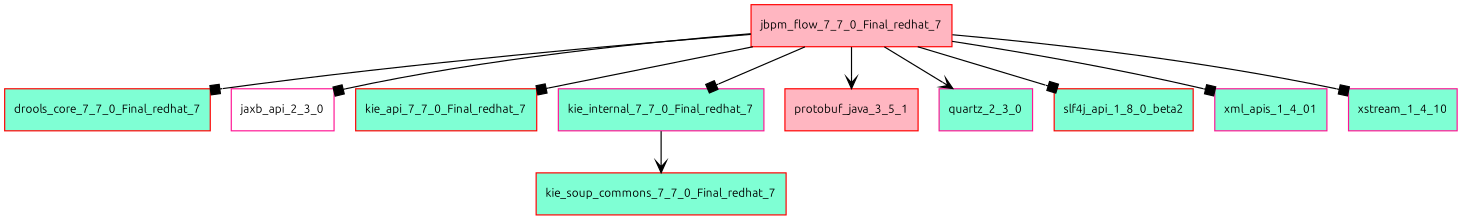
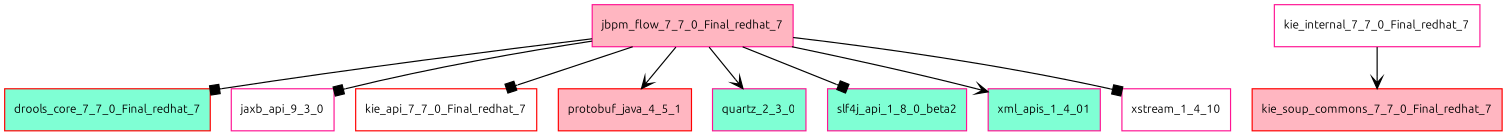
node "jbpm_flow_7_7_0_Final_redhat_7": color red -> deeppink
edge "jbpm_flow_7_7_0_Final_redhat_7" -> "xml_apis_1_4_01": arrowhead box -> vee
edge "jbpm_flow_7_7_0_Final_redhat_7" -> "kie_internal_7_7_0_Final_redhat_7": removed
node "jaxb_api_2_3_0": label "jaxb_api_2_3_0" -> "jaxb_api_9_3_0"
node "kie_api_7_7_0_Final_redhat_7": fillcolor aquamarine -> white
node "kie_internal_7_7_0_Final_redhat_7": fillcolor aquamarine -> white
node "protobuf_java_3_5_1": label "protobuf_java_3_5_1" -> "protobuf_java_4_5_1"
node "slf4j_api_1_8_0_beta2": color red -> deeppink
node "xstream_1_4_10": fillcolor aquamarine -> white
node "kie_soup_commons_7_7_0_Final_redhat_7": fillcolor aquamarine -> lightpink
